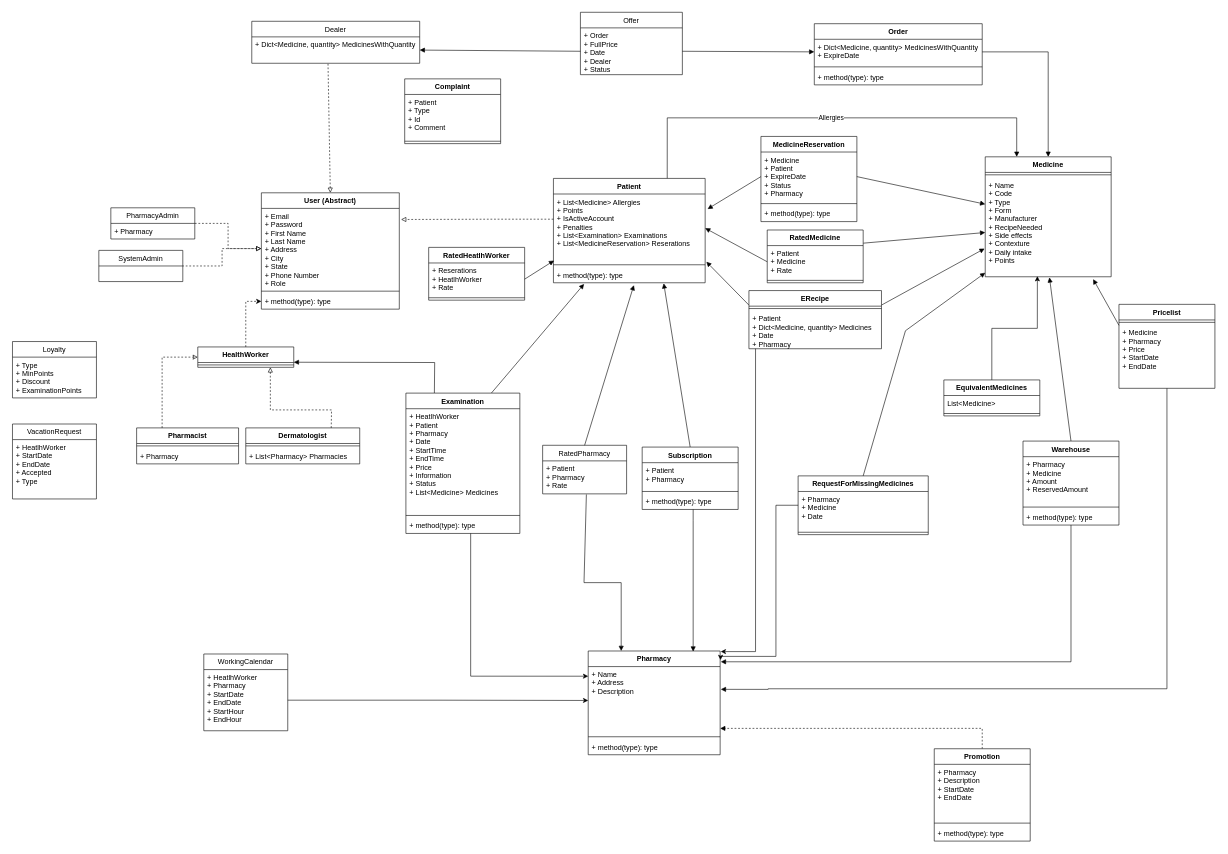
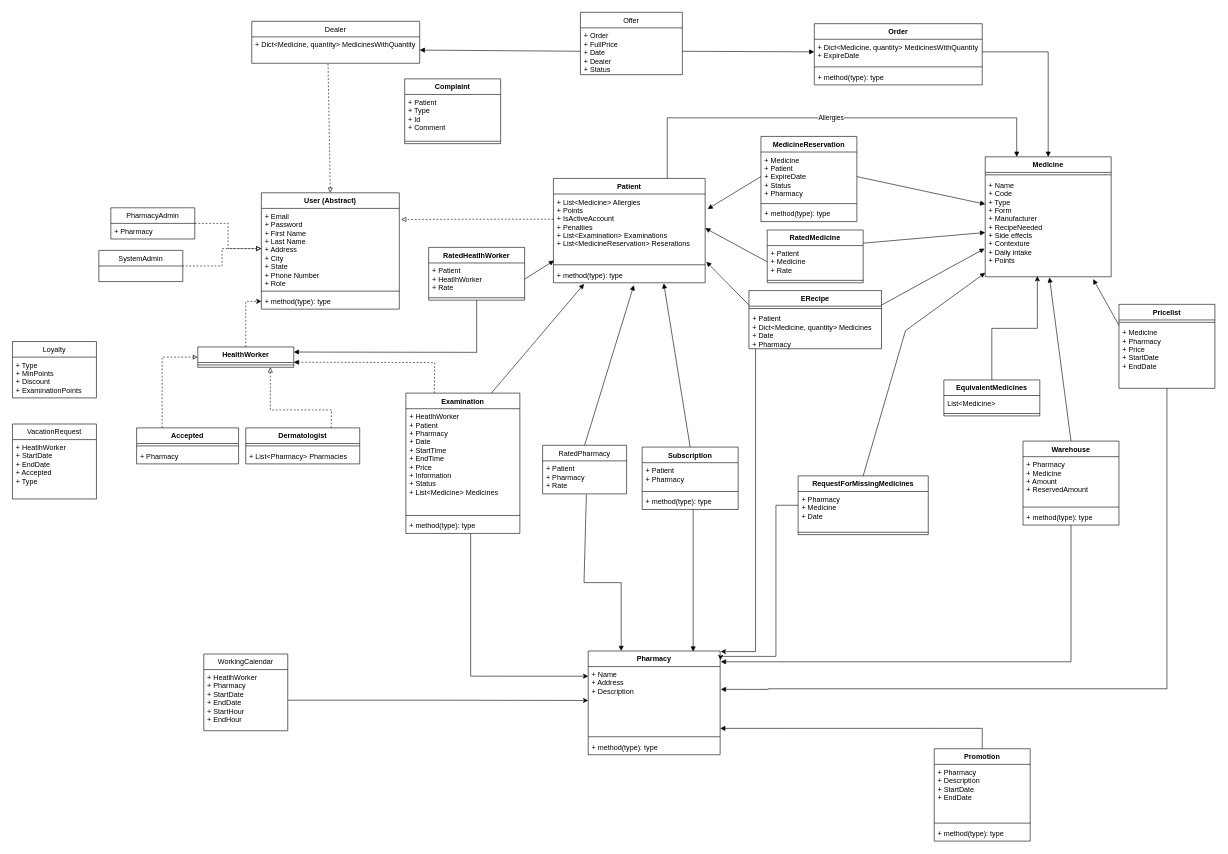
node "+ Reserations + HeatlhWorker + Rate": label "+ Reserations + HeatlhWorker + Rate" -> "+ Patient + HeatlhWorker + Rate"
edge "RatedHeatlhWorker" -> "HealthWorker": added
edge "Examination" -> "HealthWorker": style solid -> dashed
node "Pharmacist": label "Pharmacist" -> "Accepted"
edge "Promotion" -> "+ Name + Address + Description": style dashed -> solid
